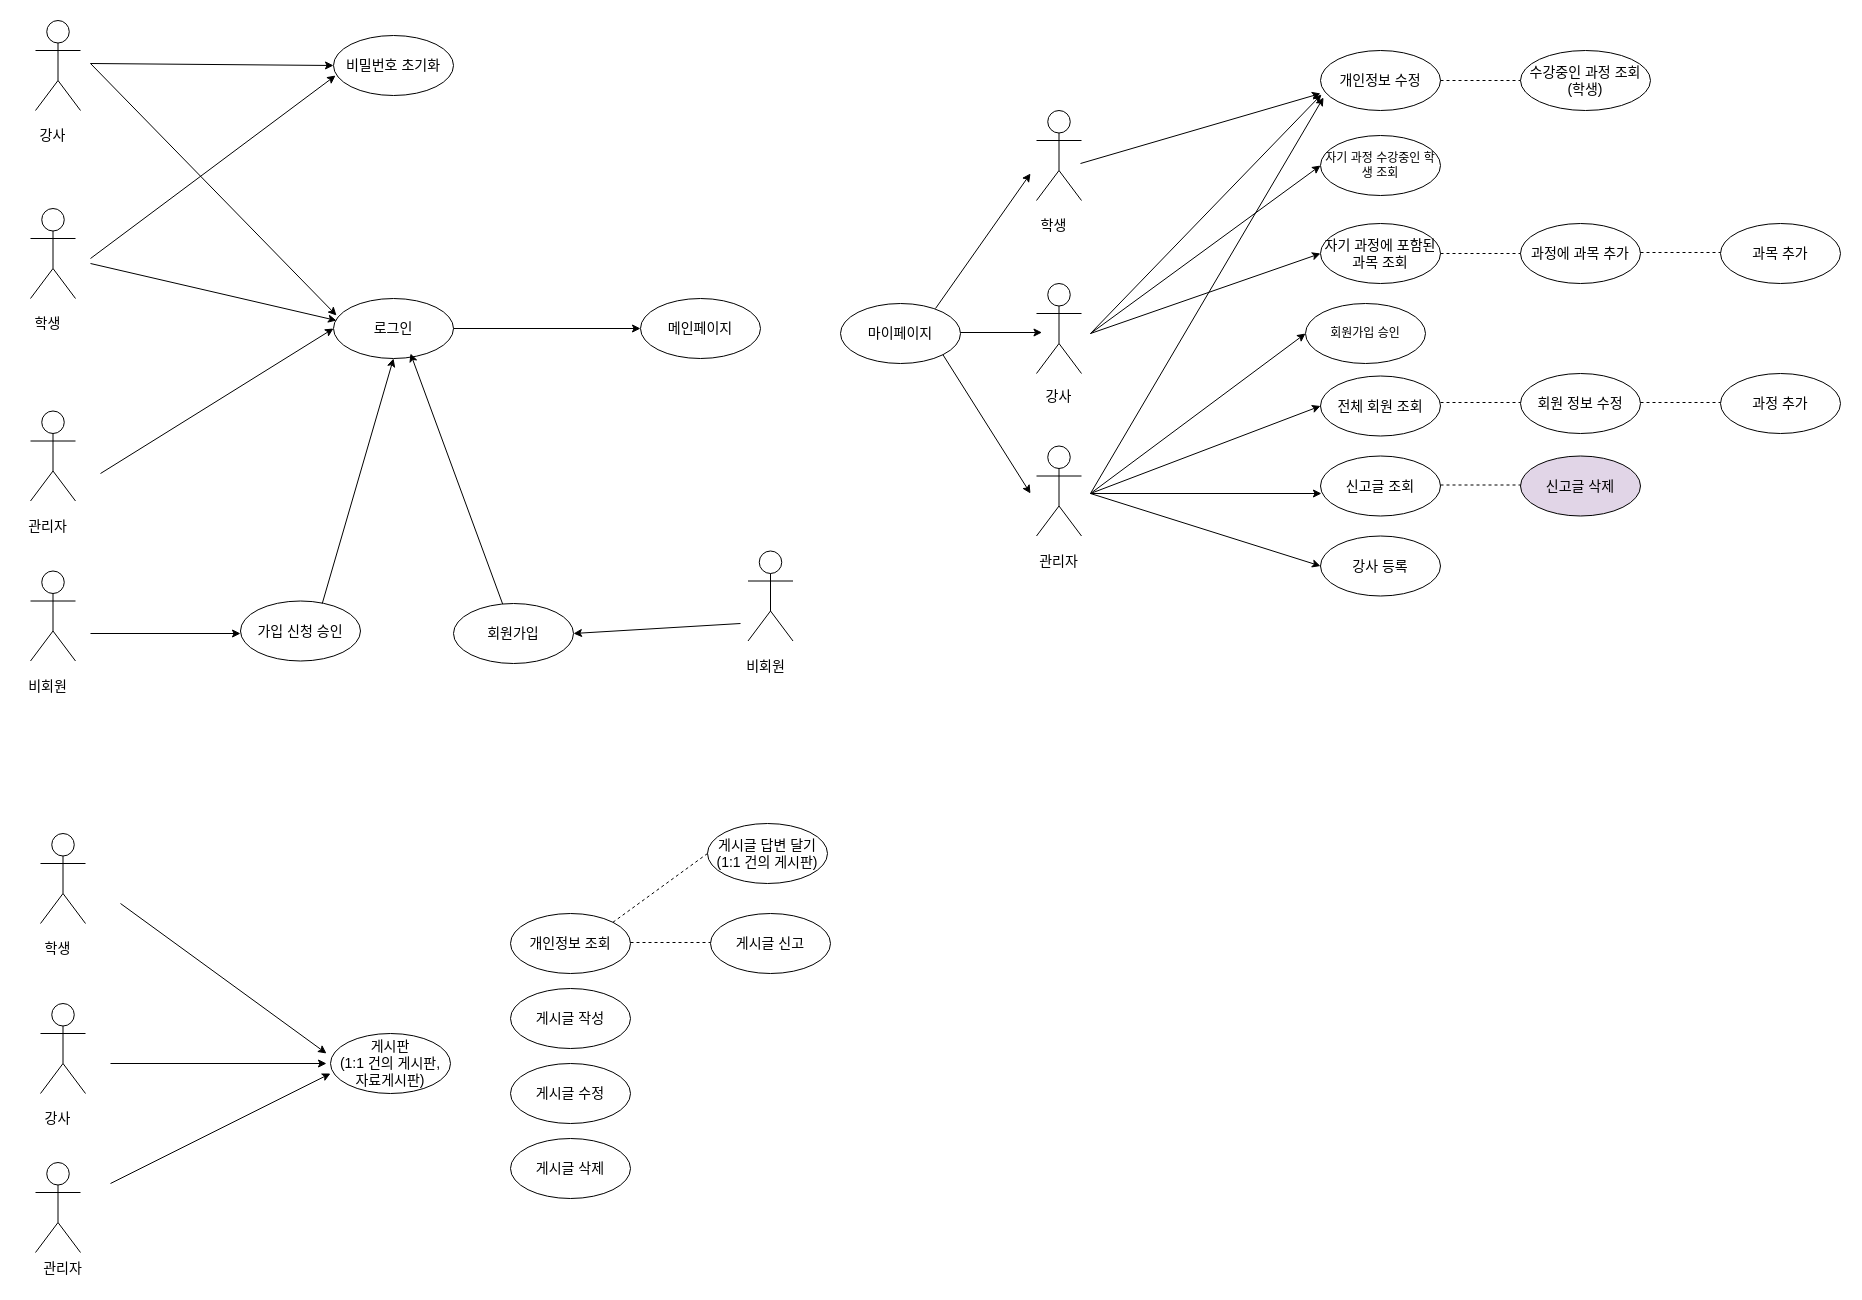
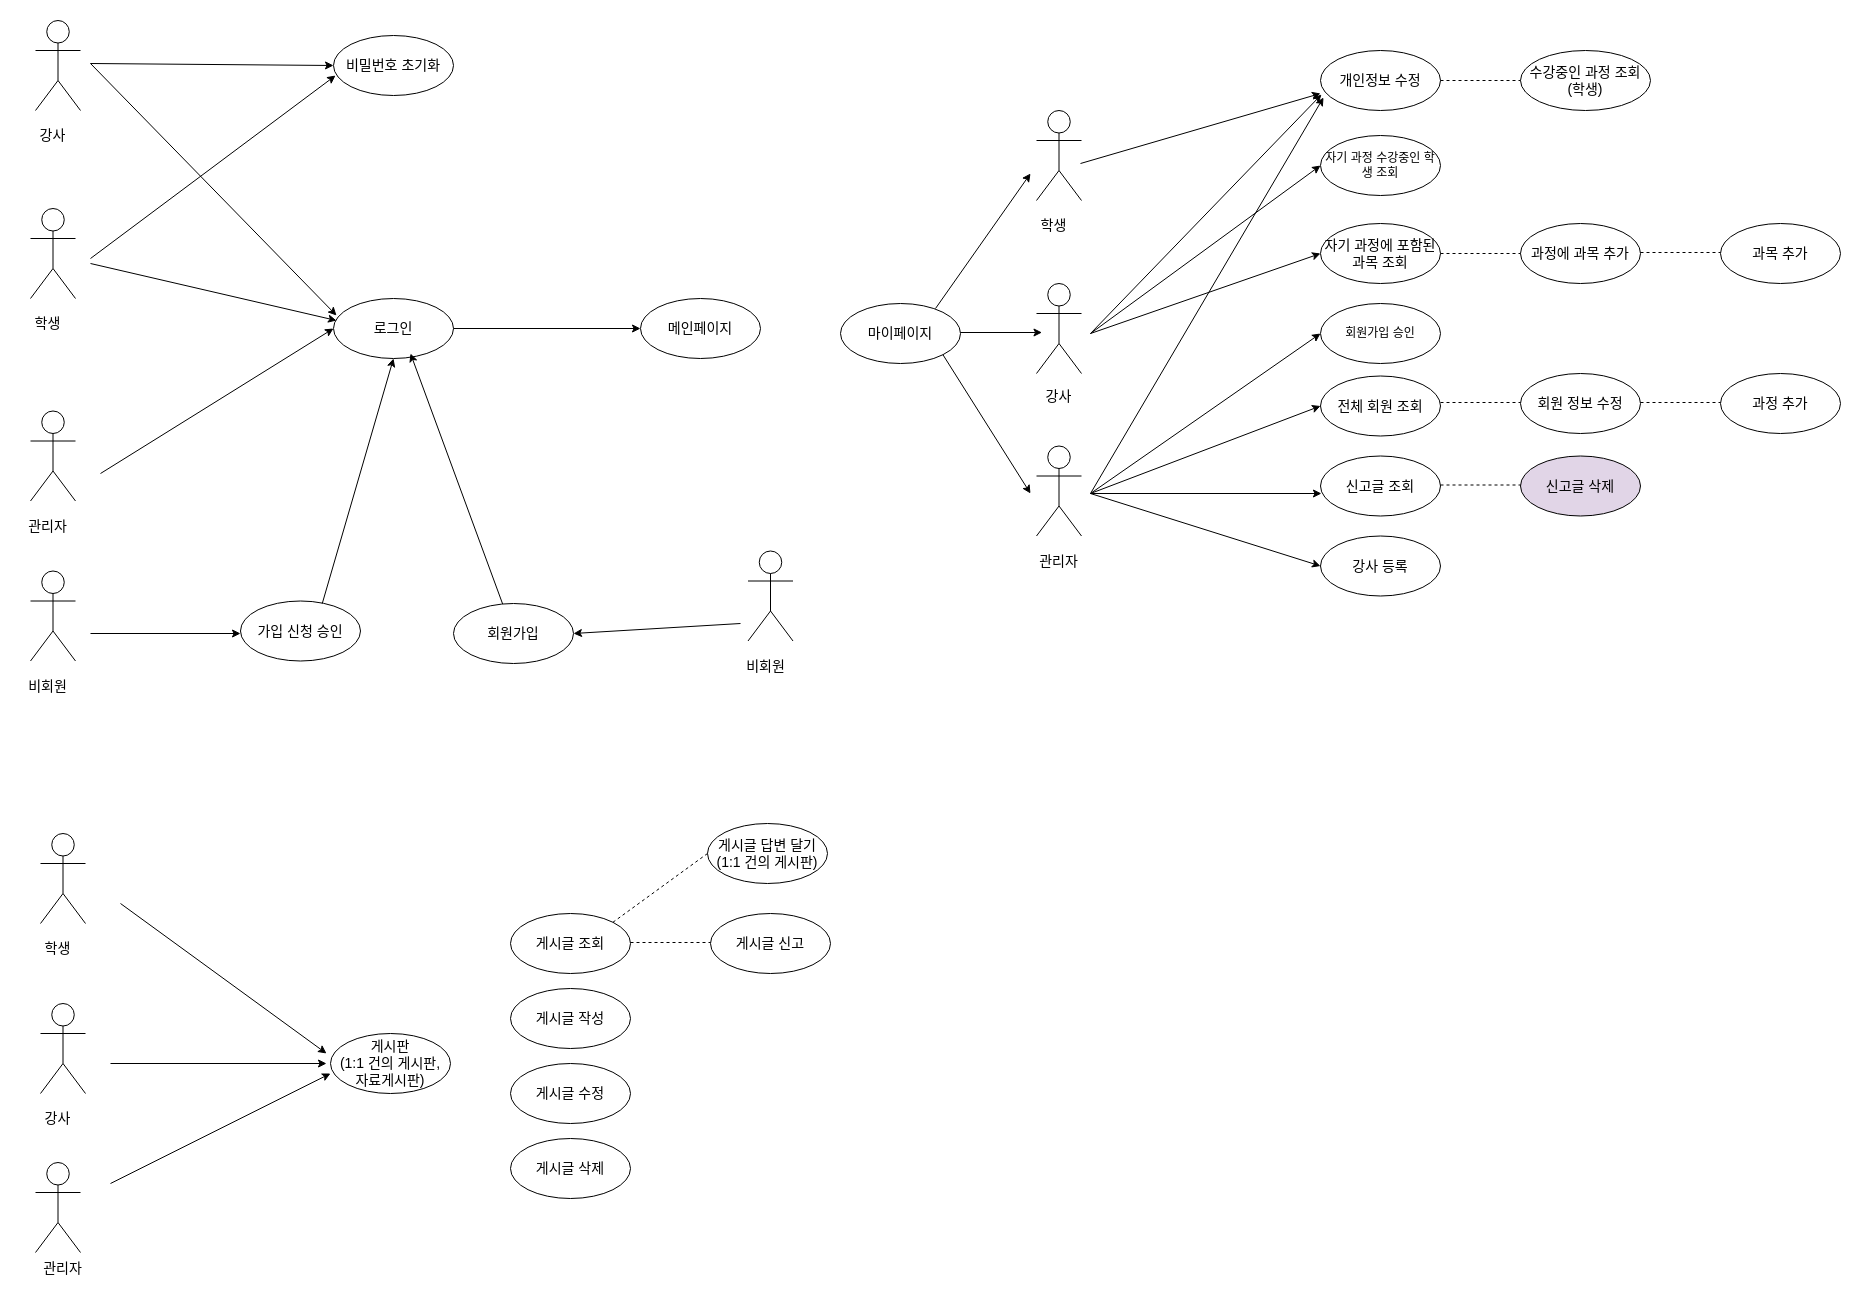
node "회원가입 승인": moved (1366, 334) -> (1381, 334)
node "개인정보 조회": label "개인정보 조회" -> "게시글 조회"
